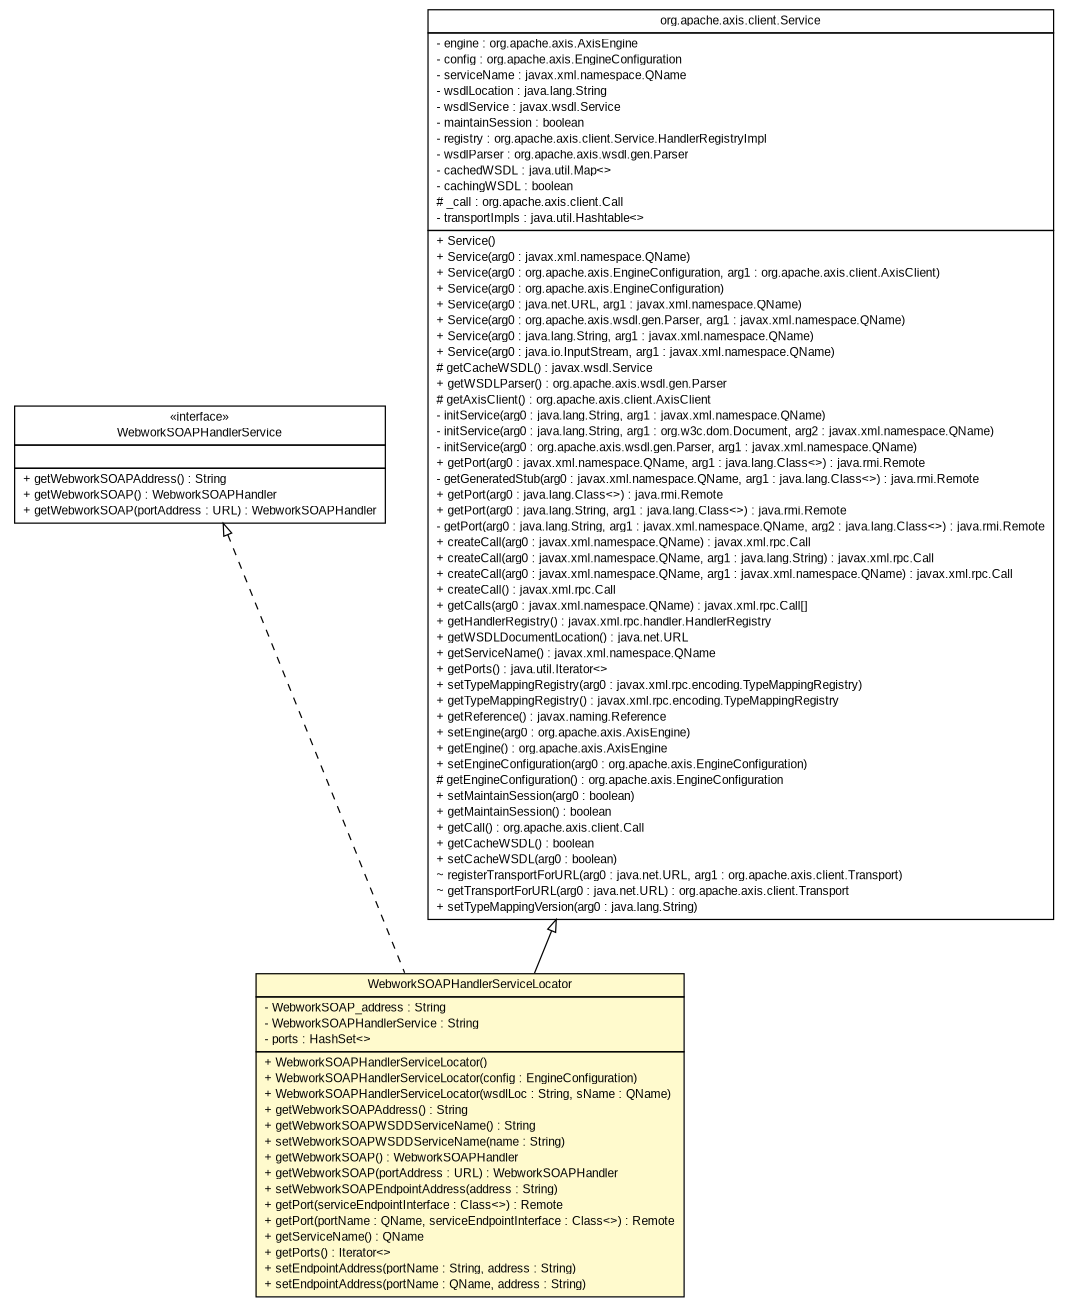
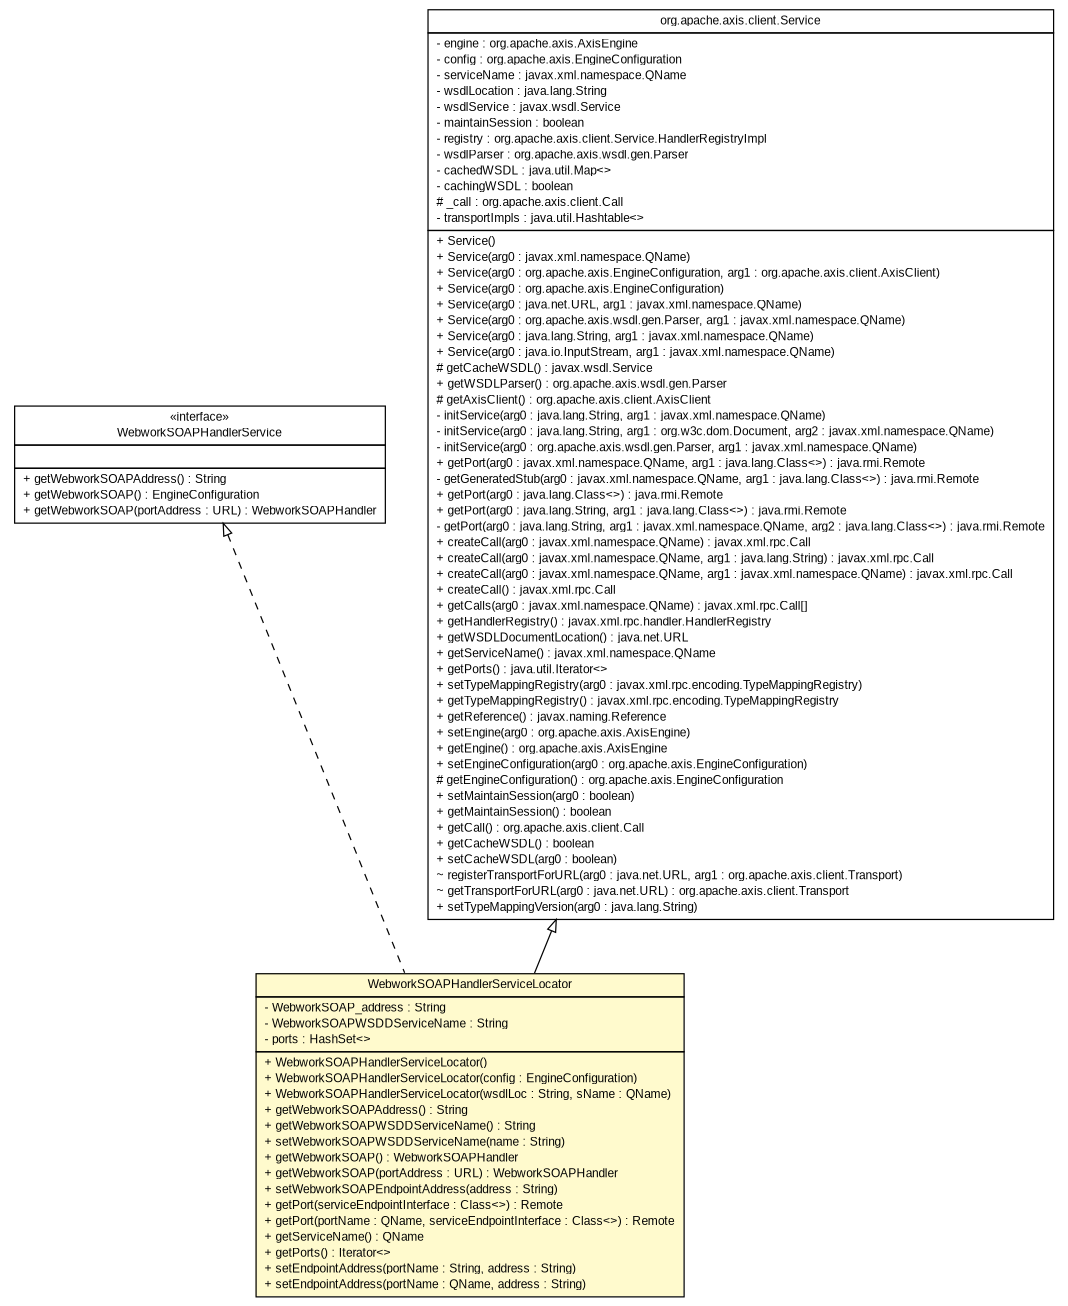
node "WebworkSOAPHandlerService": text "+ getWebworkSOAP() : WebworkSOAPHandler" -> "+ getWebworkSOAP() : EngineConfiguration"
node "WebworkSOAPHandlerServiceLocator": text "- WebworkSOAPHandlerService : String" -> "- WebworkSOAPWSDDServiceName : String"
